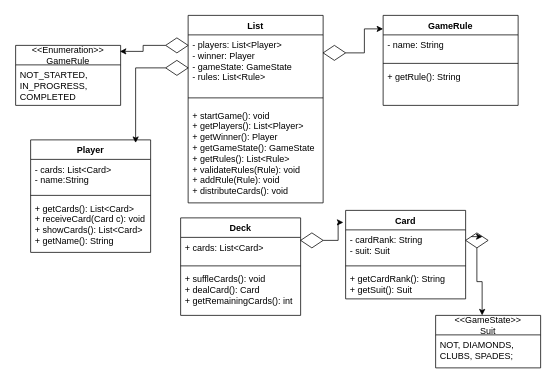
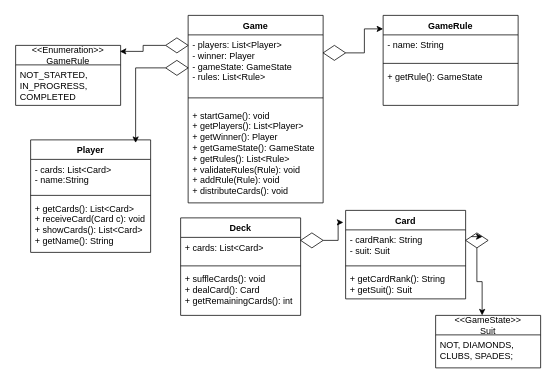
node "List": label "List" -> "Game"
node "+ getRule(): String": label "+ getRule(): String" -> "+ getRule(): GameState"
